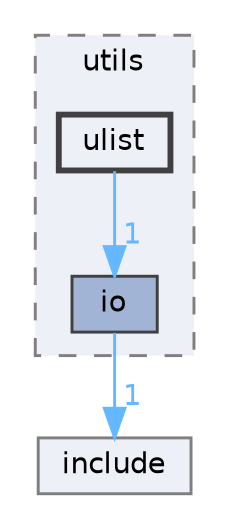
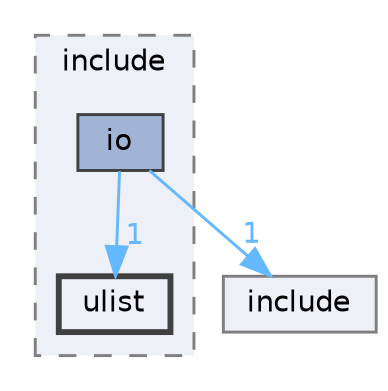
cluster "utils": label "utils" -> "include"
edge "ulist" -> "io": reversed
